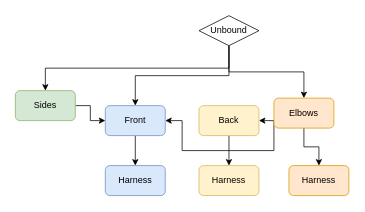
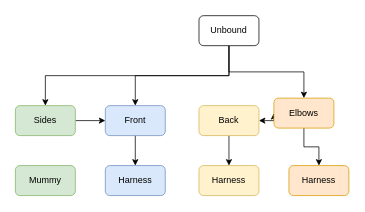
node "Unbound": shape diamond -> rounded rectangle
node "Sides": moved (45, 105) -> (45, 120)
edge "Front" -- "Back": now "Elbows" -- "Back"
node "Mummy": added
